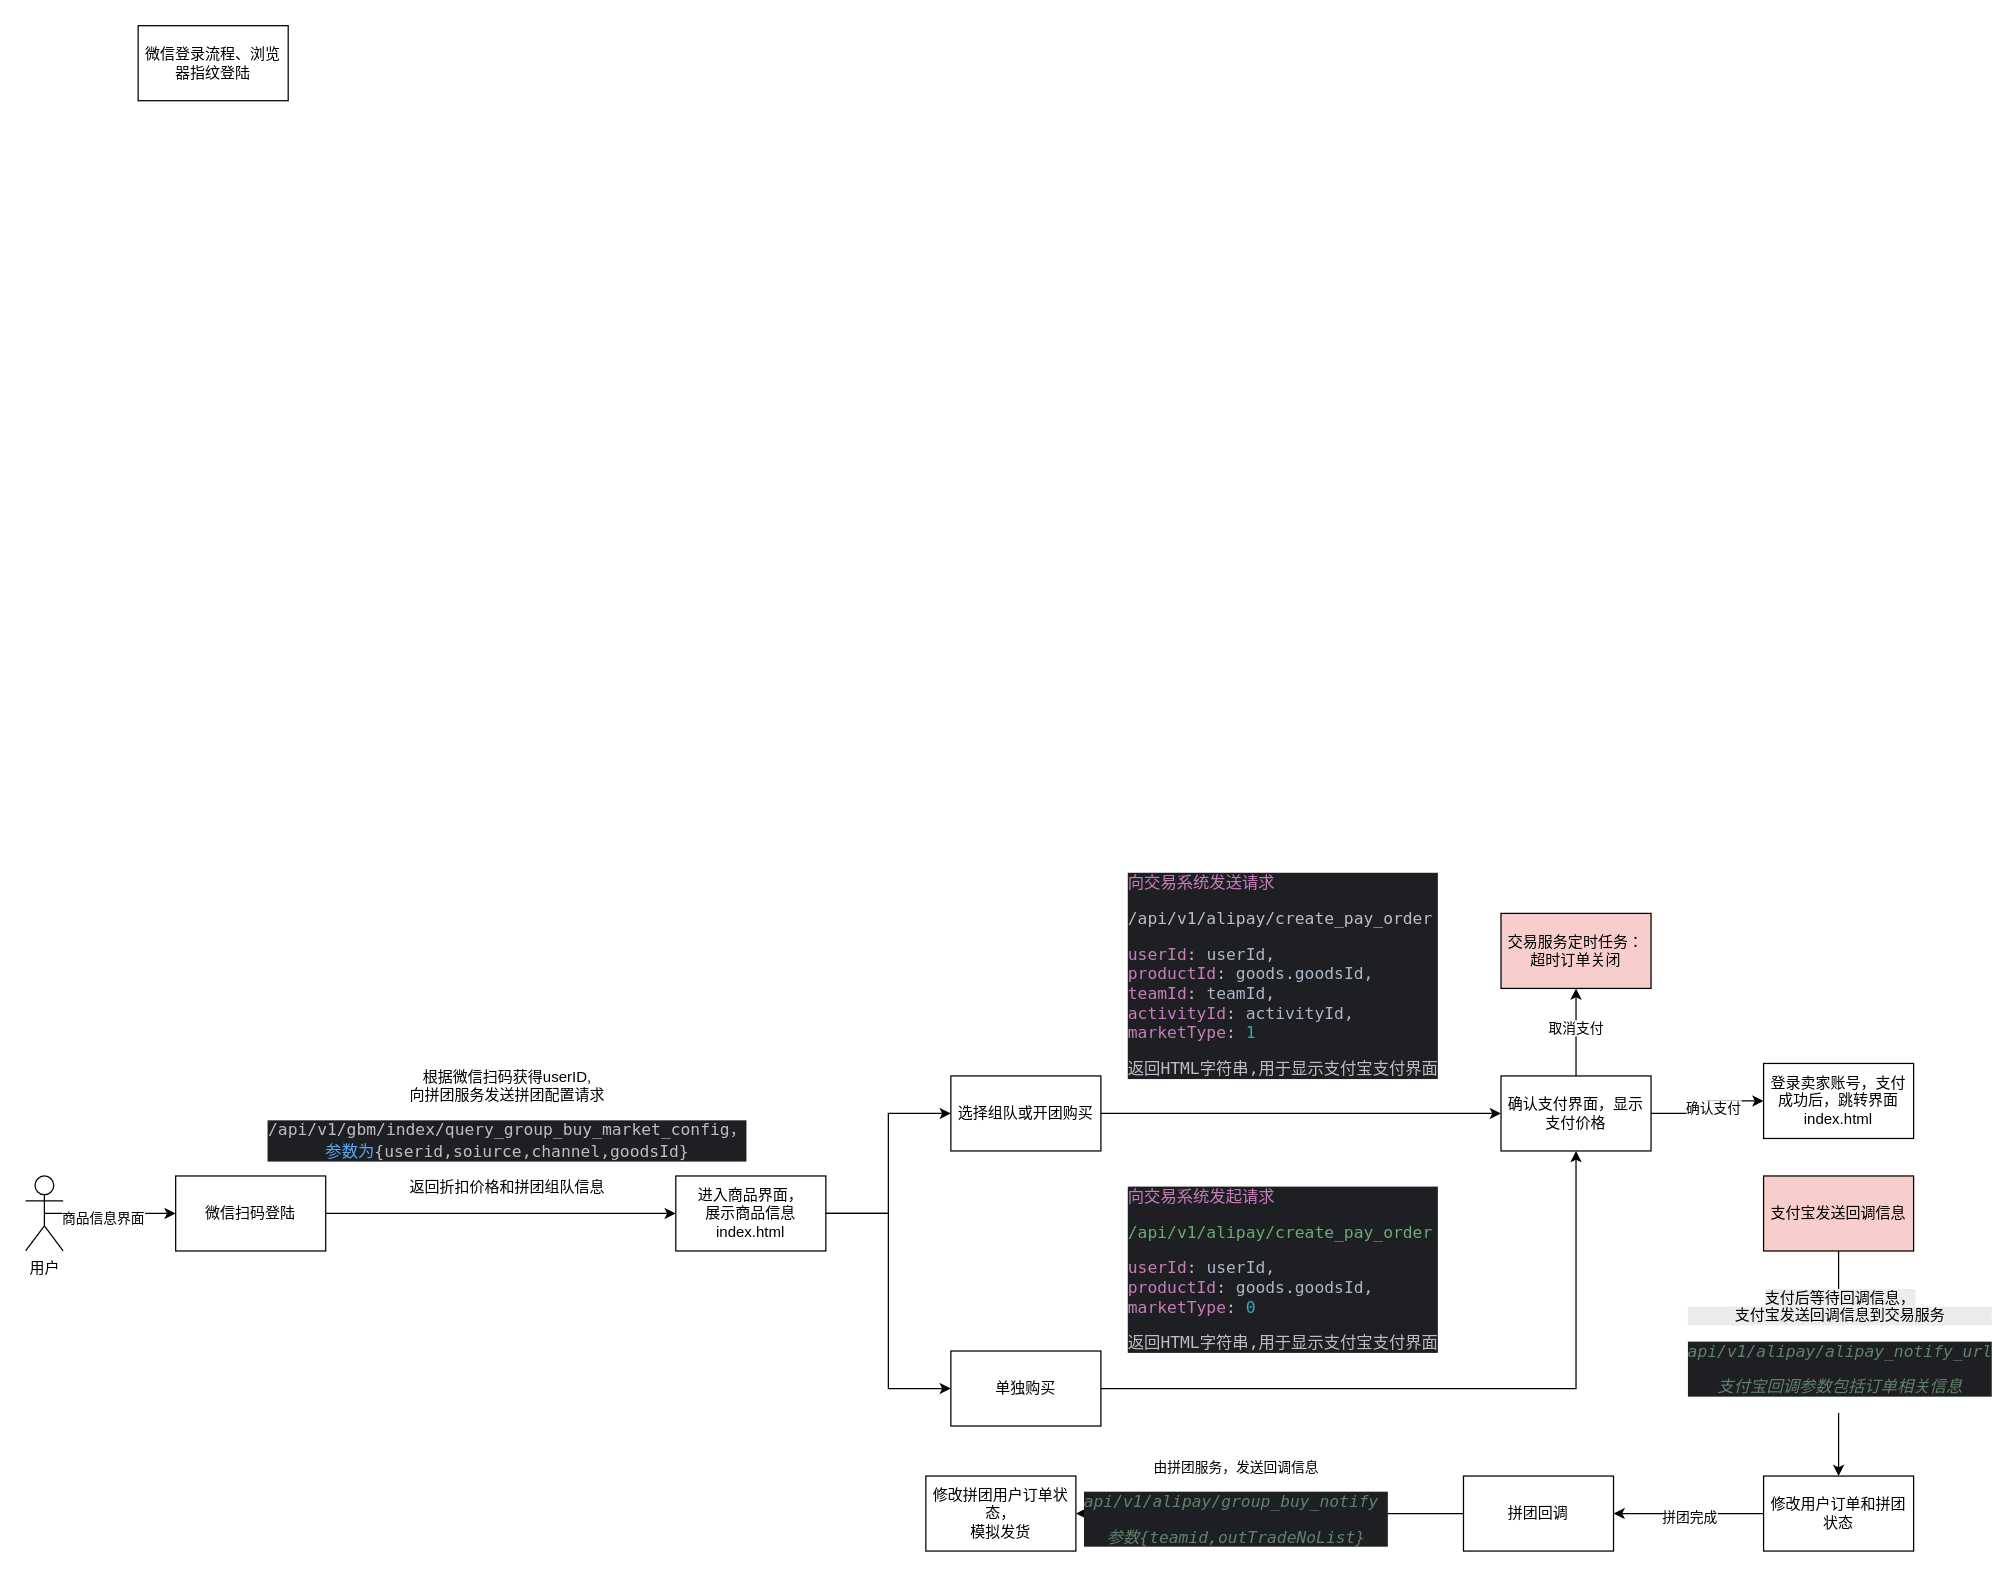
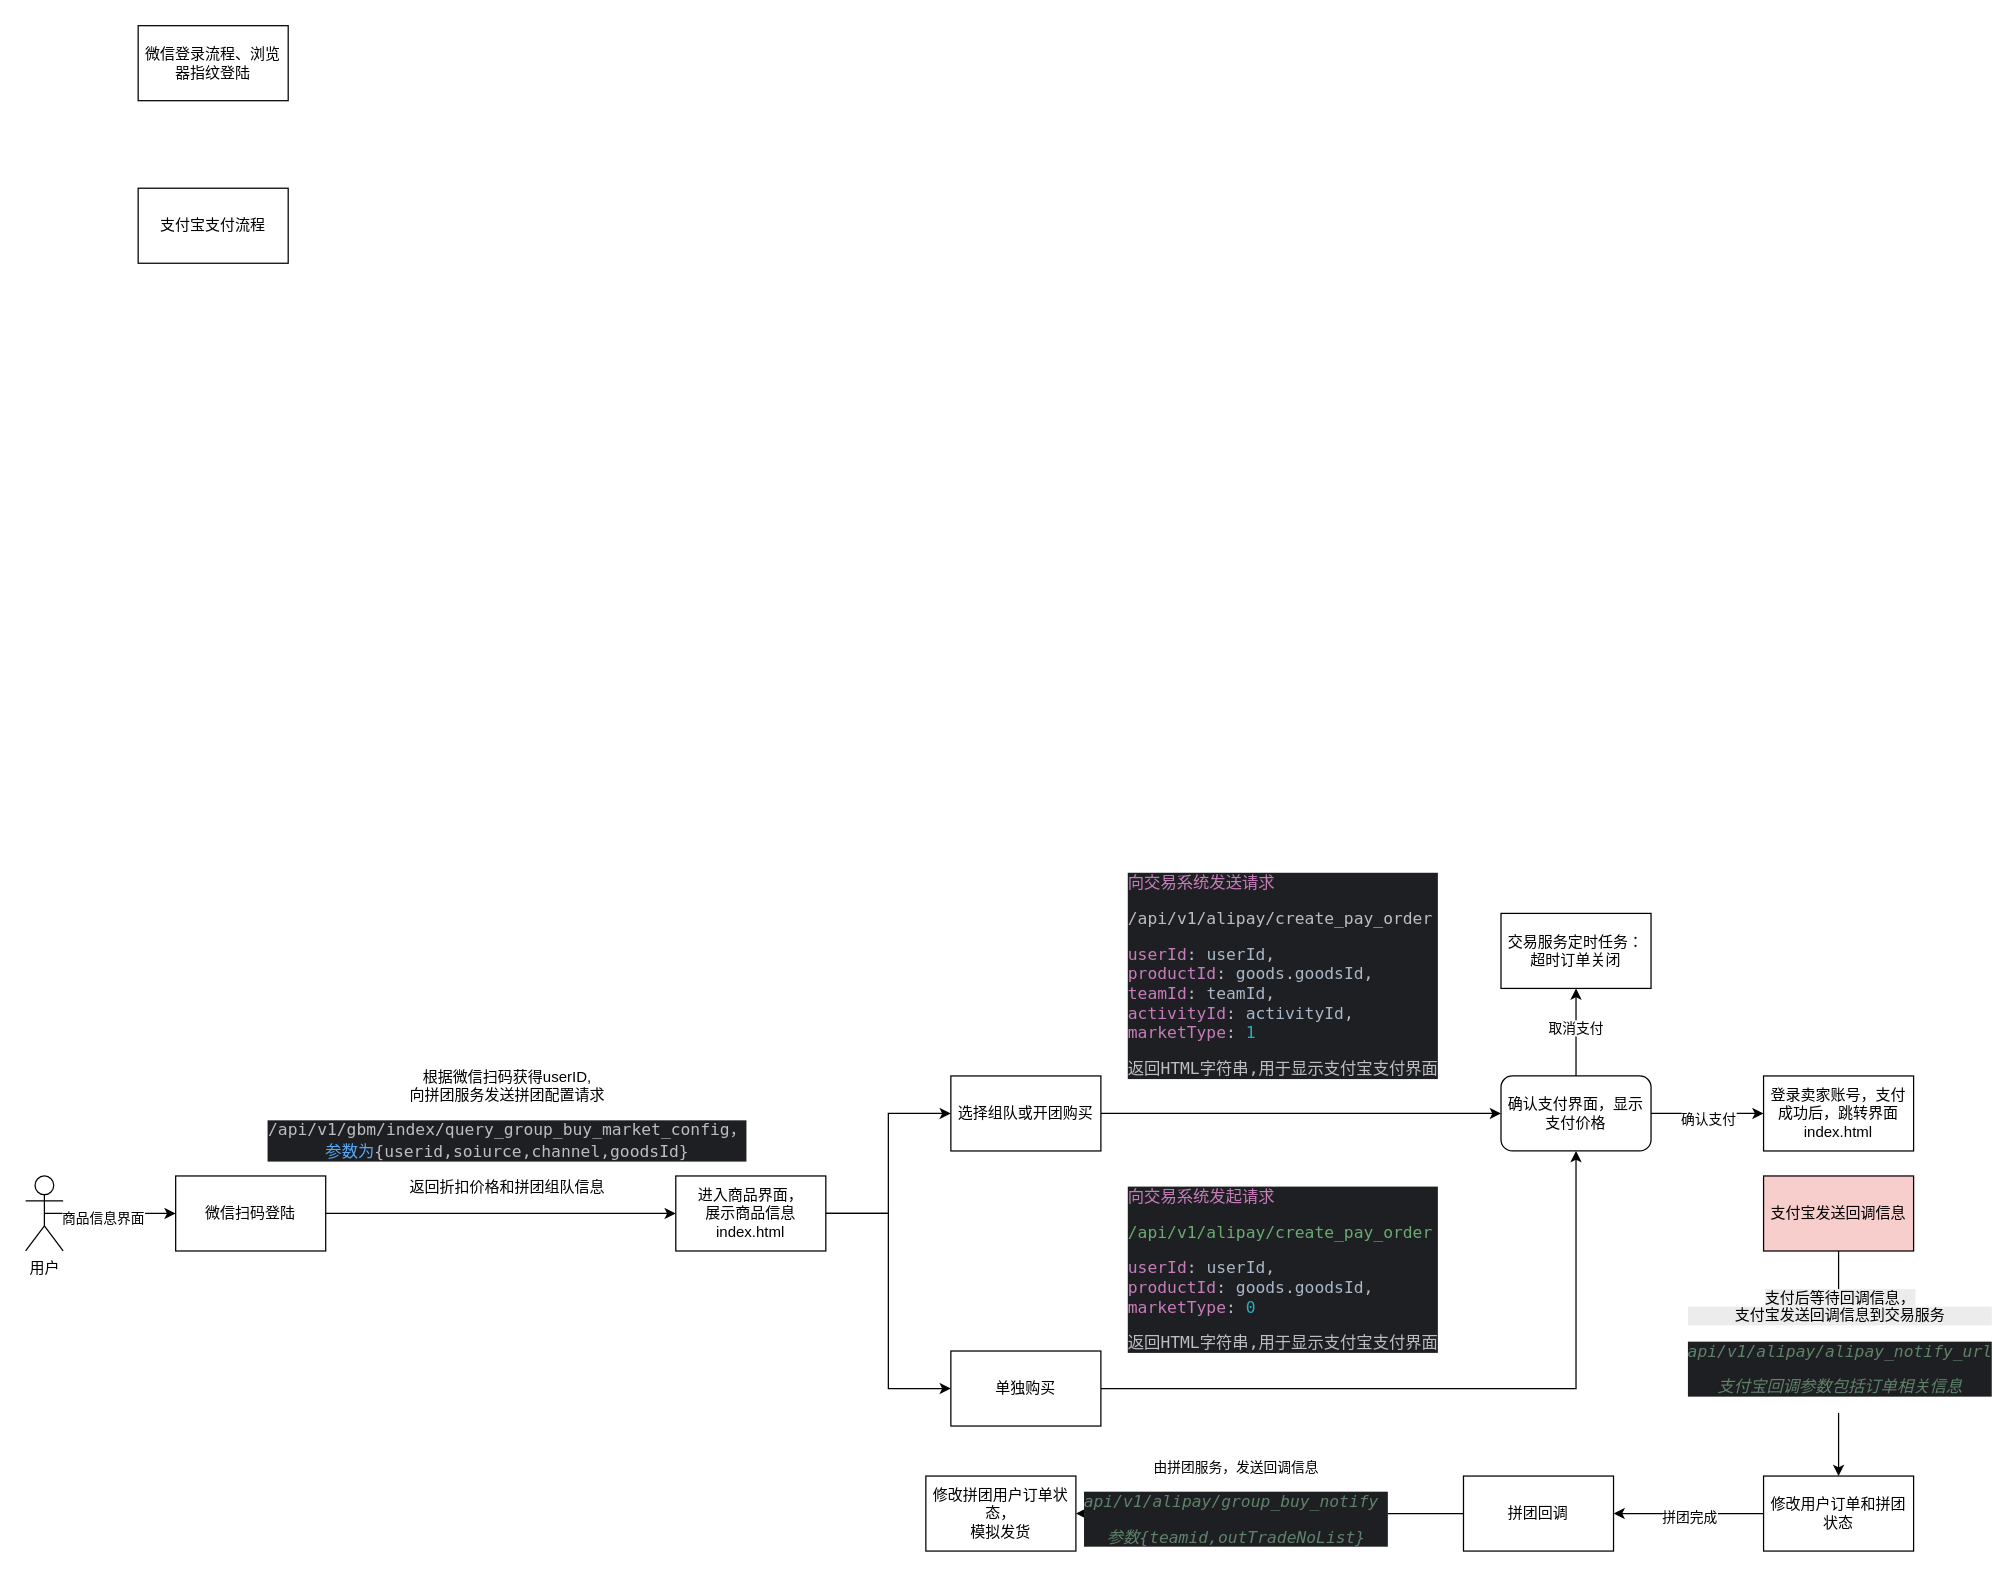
node "支付宝支付流程": added
node "交易服务定时任务：超时订单关闭": fillcolor #f8cecc -> #ffffff
node "登录卖家账号，支付成功后，跳转界面index.html": moved (1838, 1101) -> (1838, 1113)
node "确认支付界面，显示支付价格": shape rectangle -> rounded rectangle
